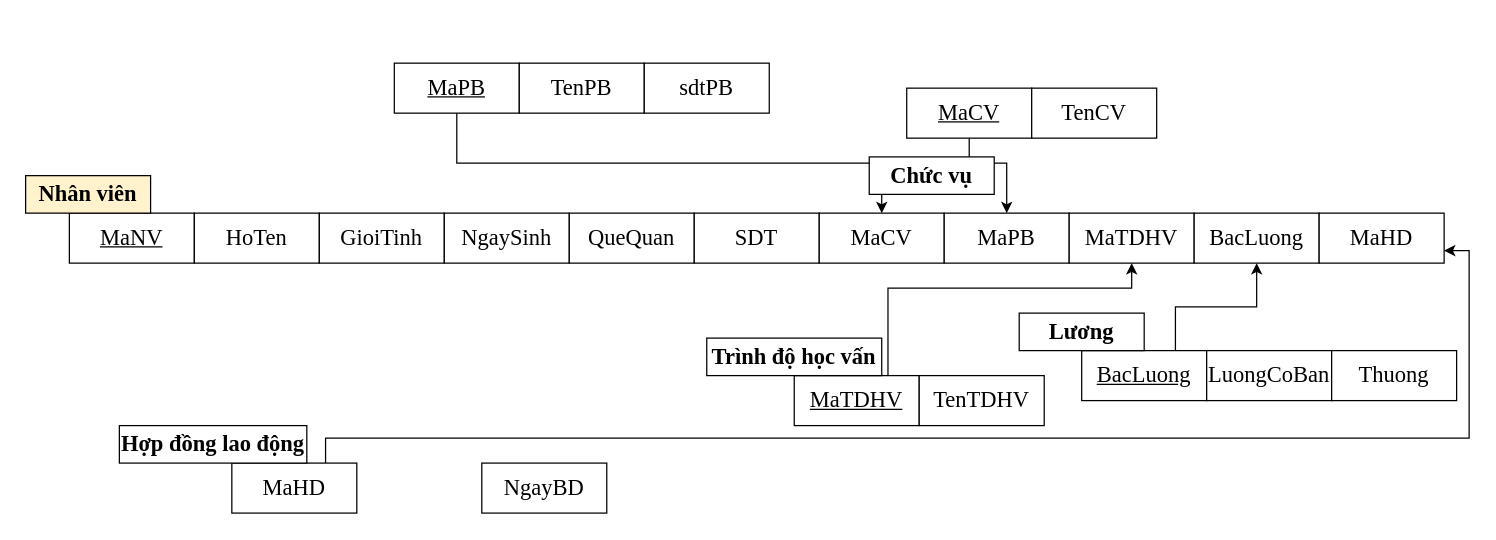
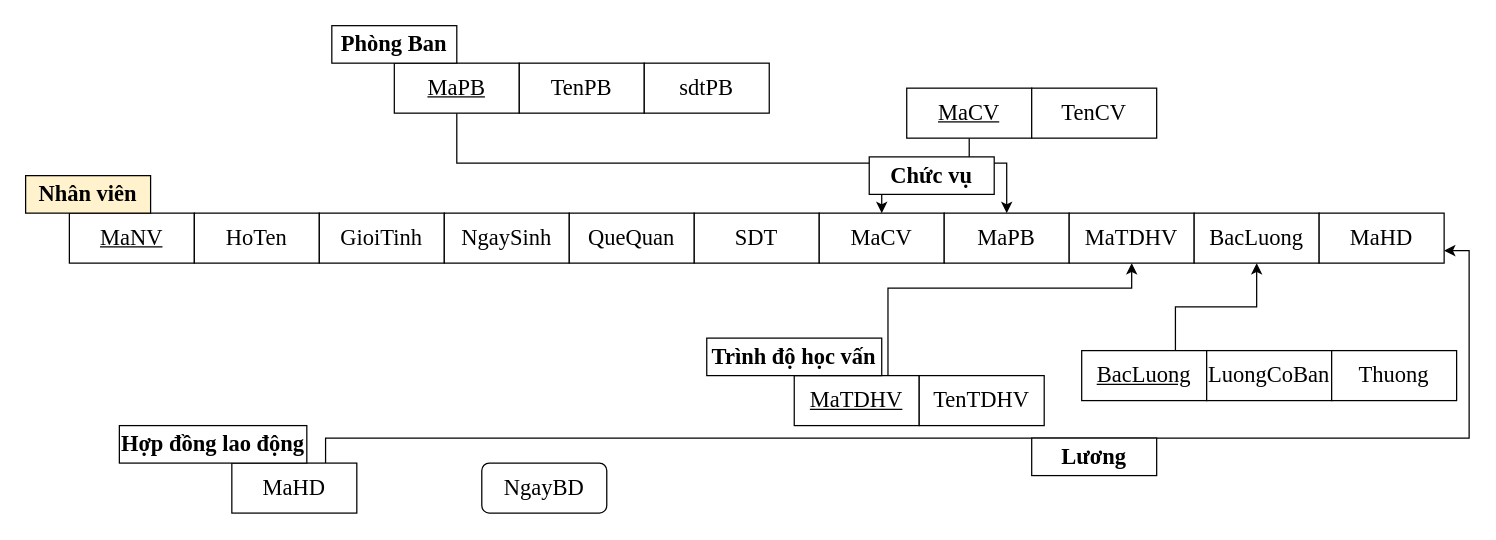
node "Phòng Ban": added
node "Lương": moved (1082, 332) -> (1094, 457)
node "NgayBD": shape rectangle -> rounded rectangle
